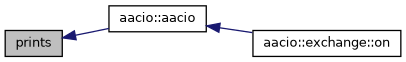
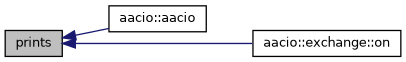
edge "aacio::exchange::on" -> "aacio::aacio": now "aacio::exchange::on" -> "prints"
